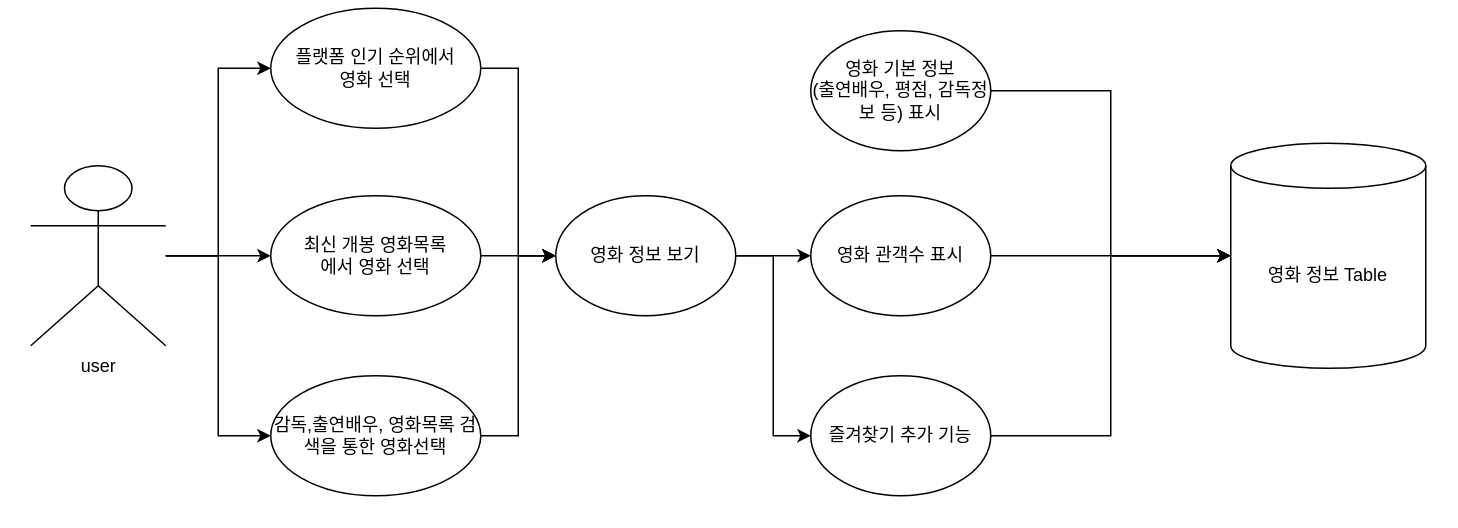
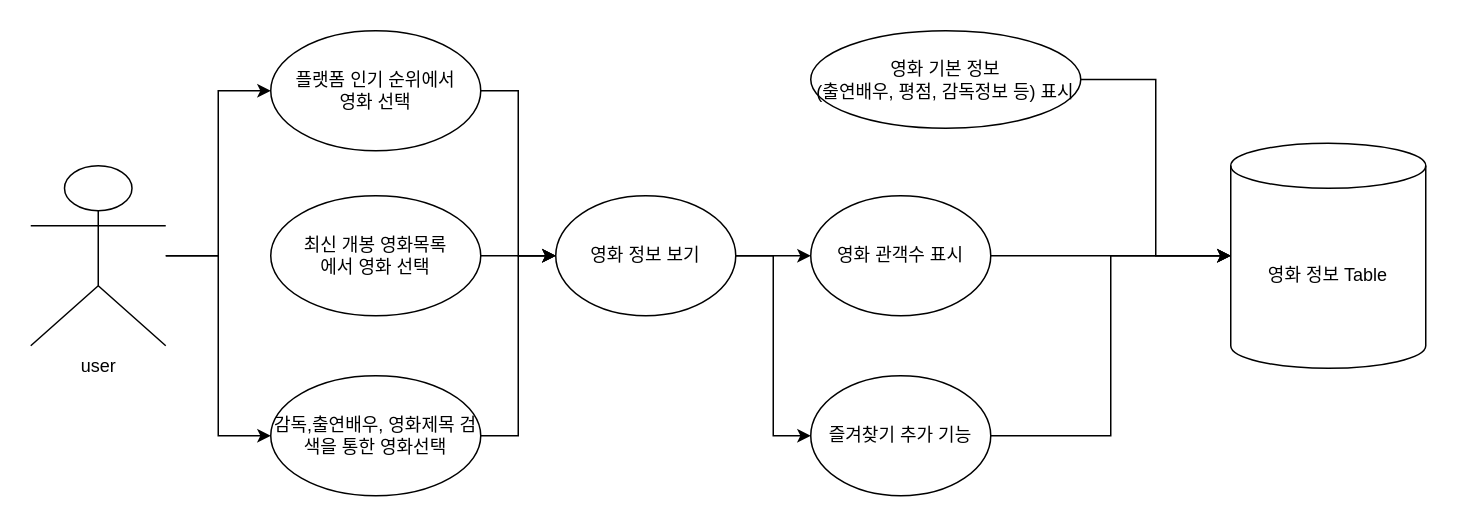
node "플랫폼 인기 순위에서 영화 선택": moved (376, 68) -> (376, 91)
node "영화 기본 정보 (출연배우, 평점, 감독정보 등) 표시": size 180x120 -> 270x98
edge "user" -> "최신 개봉 영화목록 에서 영화 선택": removed
node "감독,출연배우, 영화목록 검색을 통한 영화선택": label "감독,출연배우, 영화목록 검색을 통한 영화선택" -> "감독,출연배우, 영화제목 검색을 통한 영화선택"
